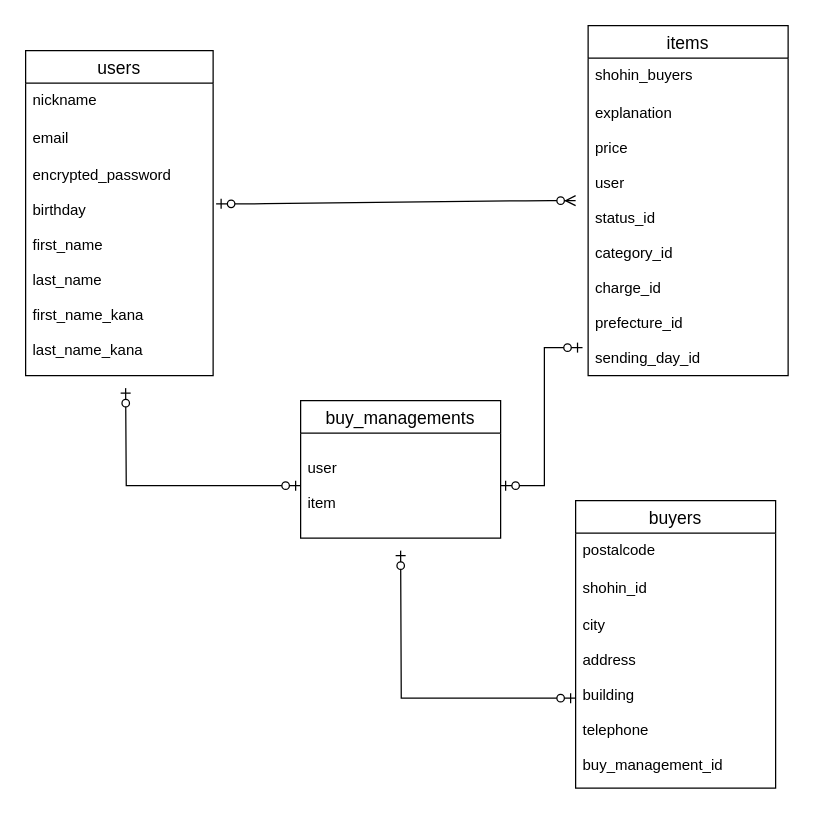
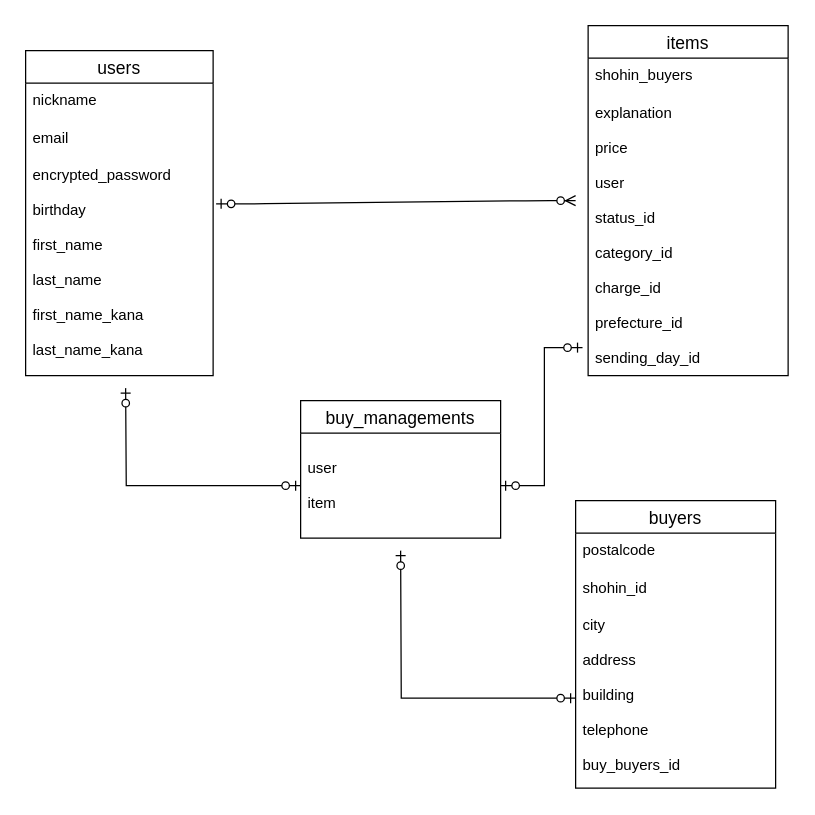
node "city address building telephone buy_management_id": label "city address building telephone buy_management_id" -> "city address building telephone buy_buyers_id"
